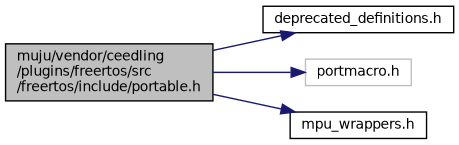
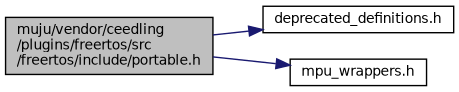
node "portmacro.h": removed
